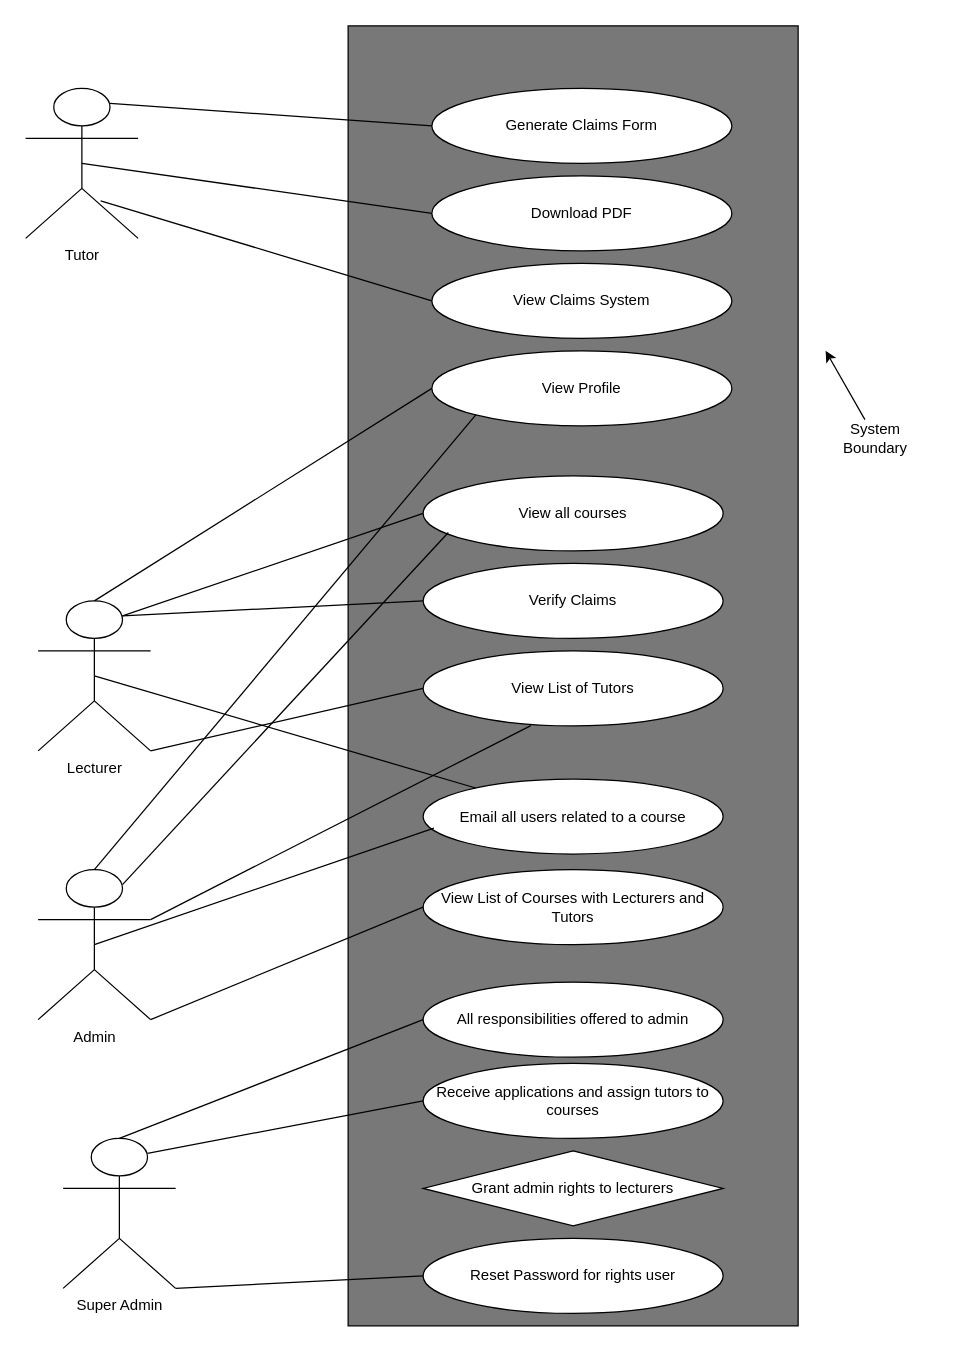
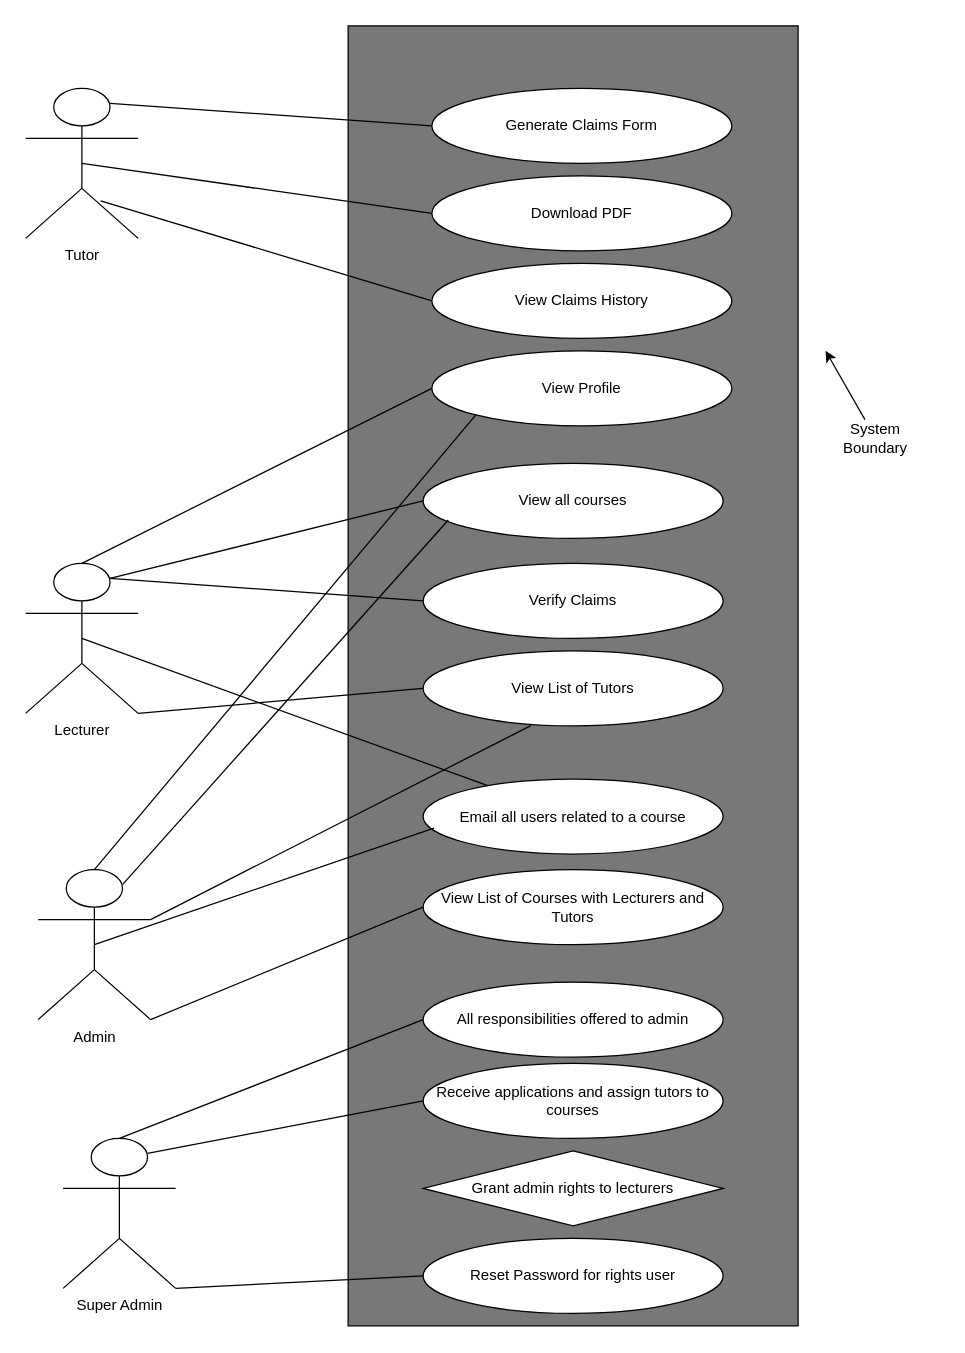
node "View Claims System": label "View Claims System" -> "View Claims History"
node "View all courses": moved (573, 513) -> (573, 501)
node "Lecturer": moved (94, 676) -> (82, 638)
